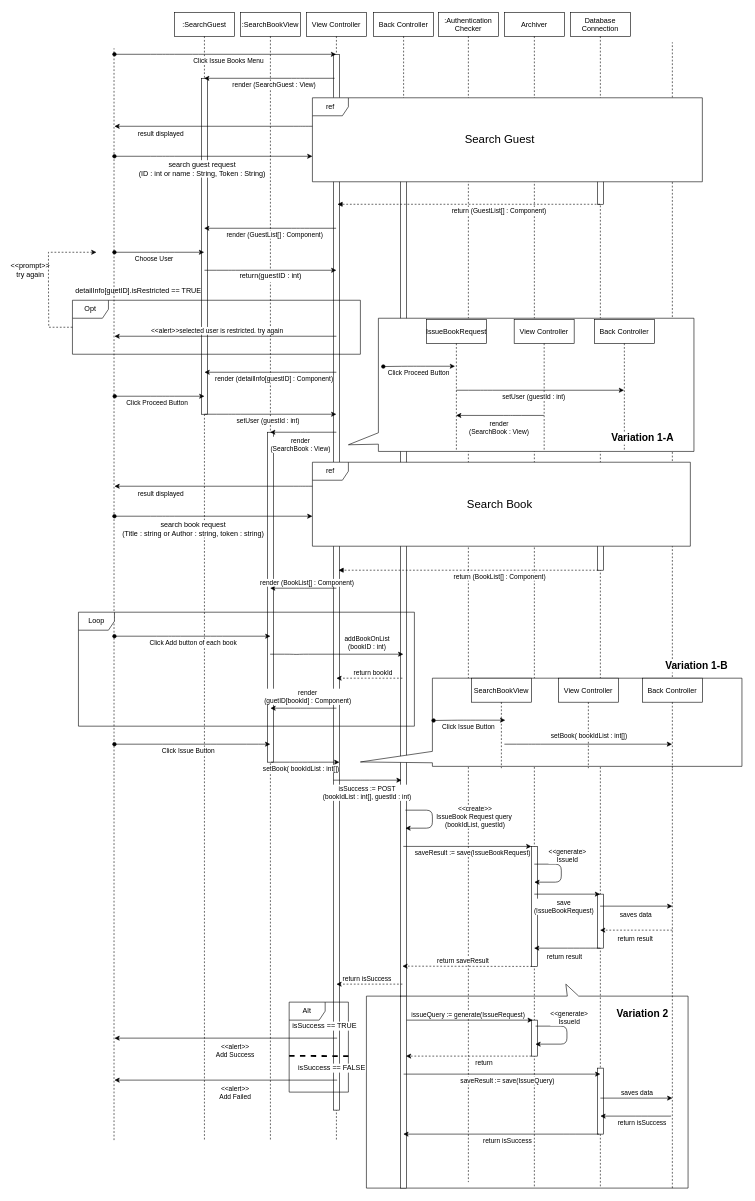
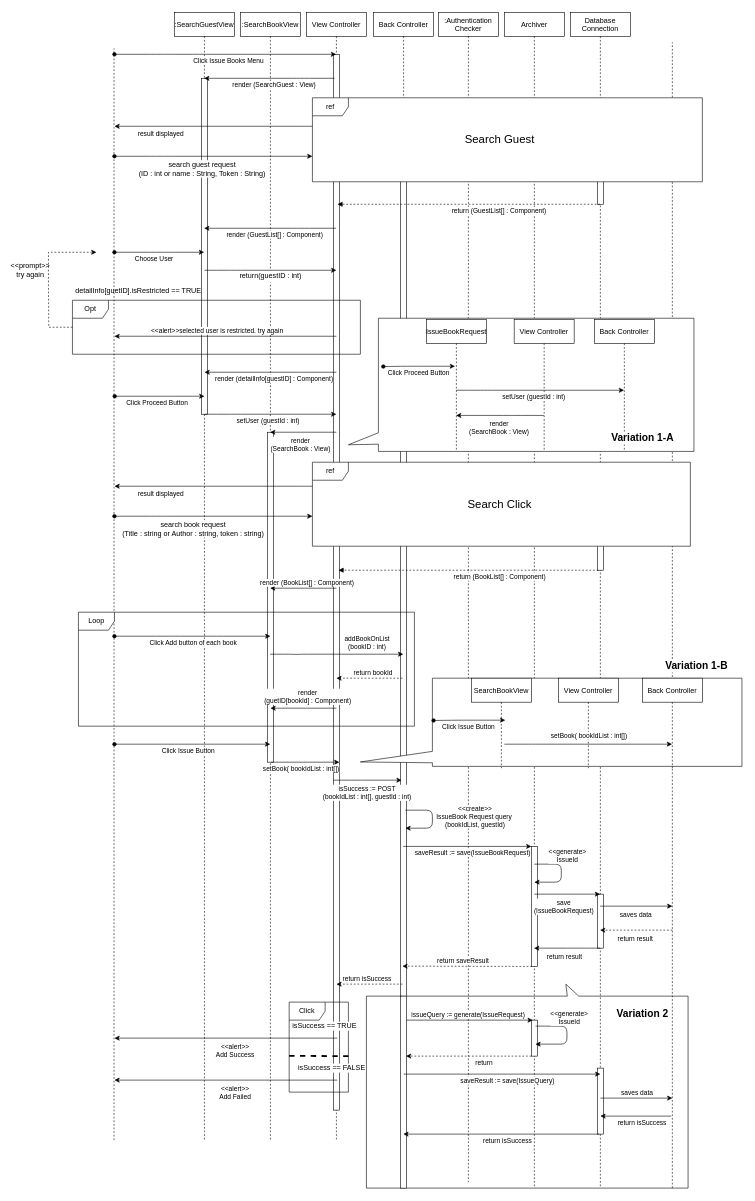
node ":SearchGuest": label ":SearchGuest" -> ":SearchGuestView"
node "Search Book": label "Search Book" -> "Search Click"
node "Alt": label "Alt" -> "Click"
